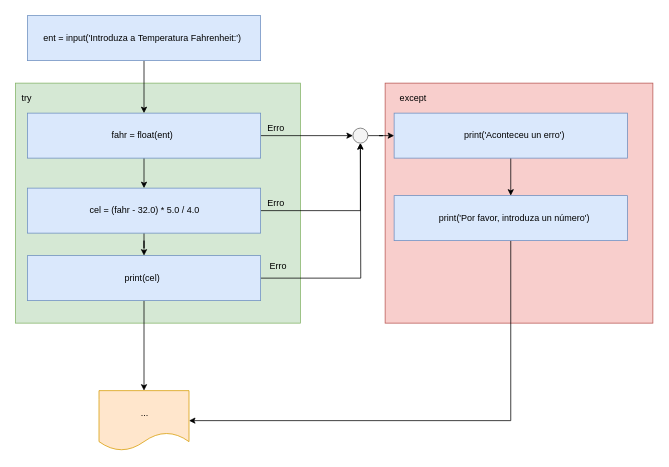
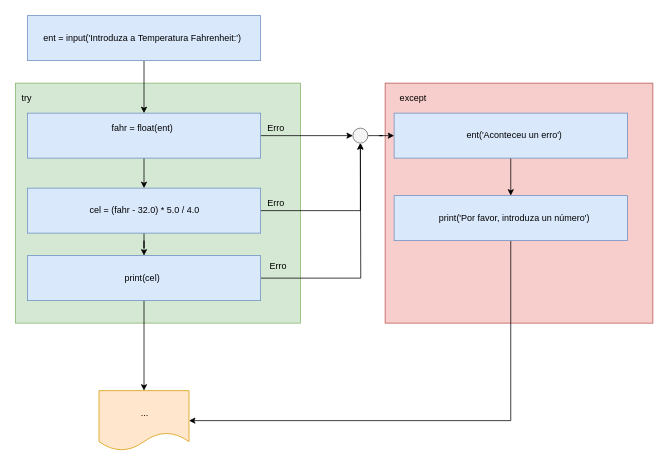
node "fahr = float(ent)": moved (142, 135) -> (142, 128)
node "print('Aconteceu un erro')": label "print('Aconteceu un erro')" -> "ent('Aconteceu un erro')"
